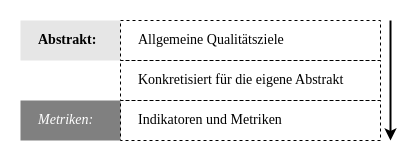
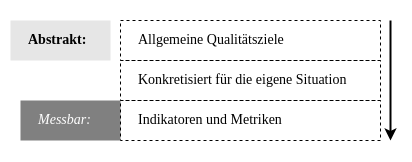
node "Abstrakt:": moved (71, 41) -> (61, 41)
node "Konkretisiert für die eigene Abstrakt": label "Konkretisiert für die eigene Abstrakt" -> "Konkretisiert für die eigene Situation"
node "Metriken:": label "Metriken:" -> "Messbar:"
